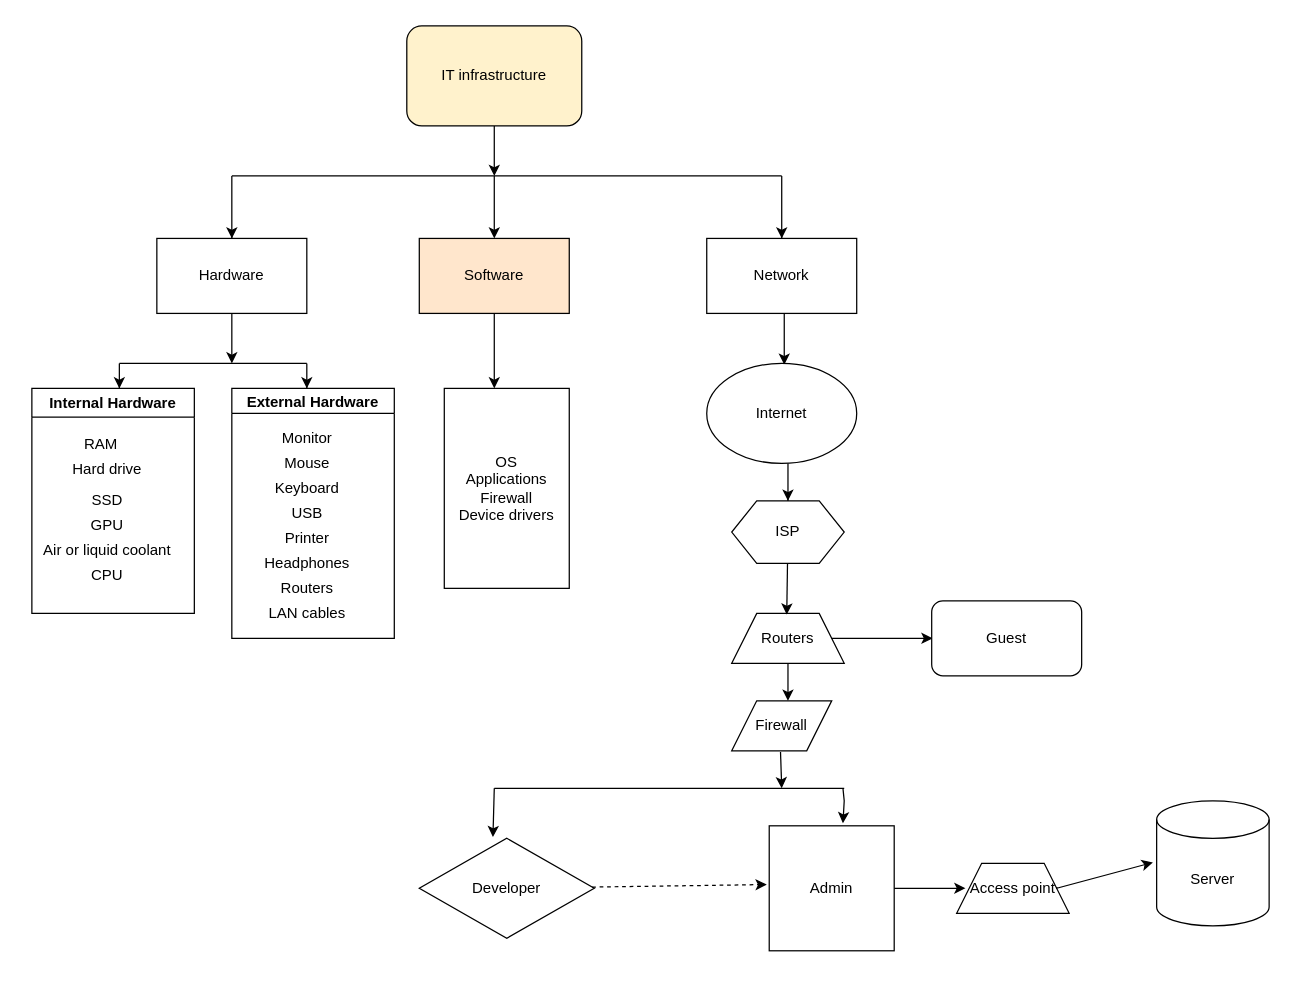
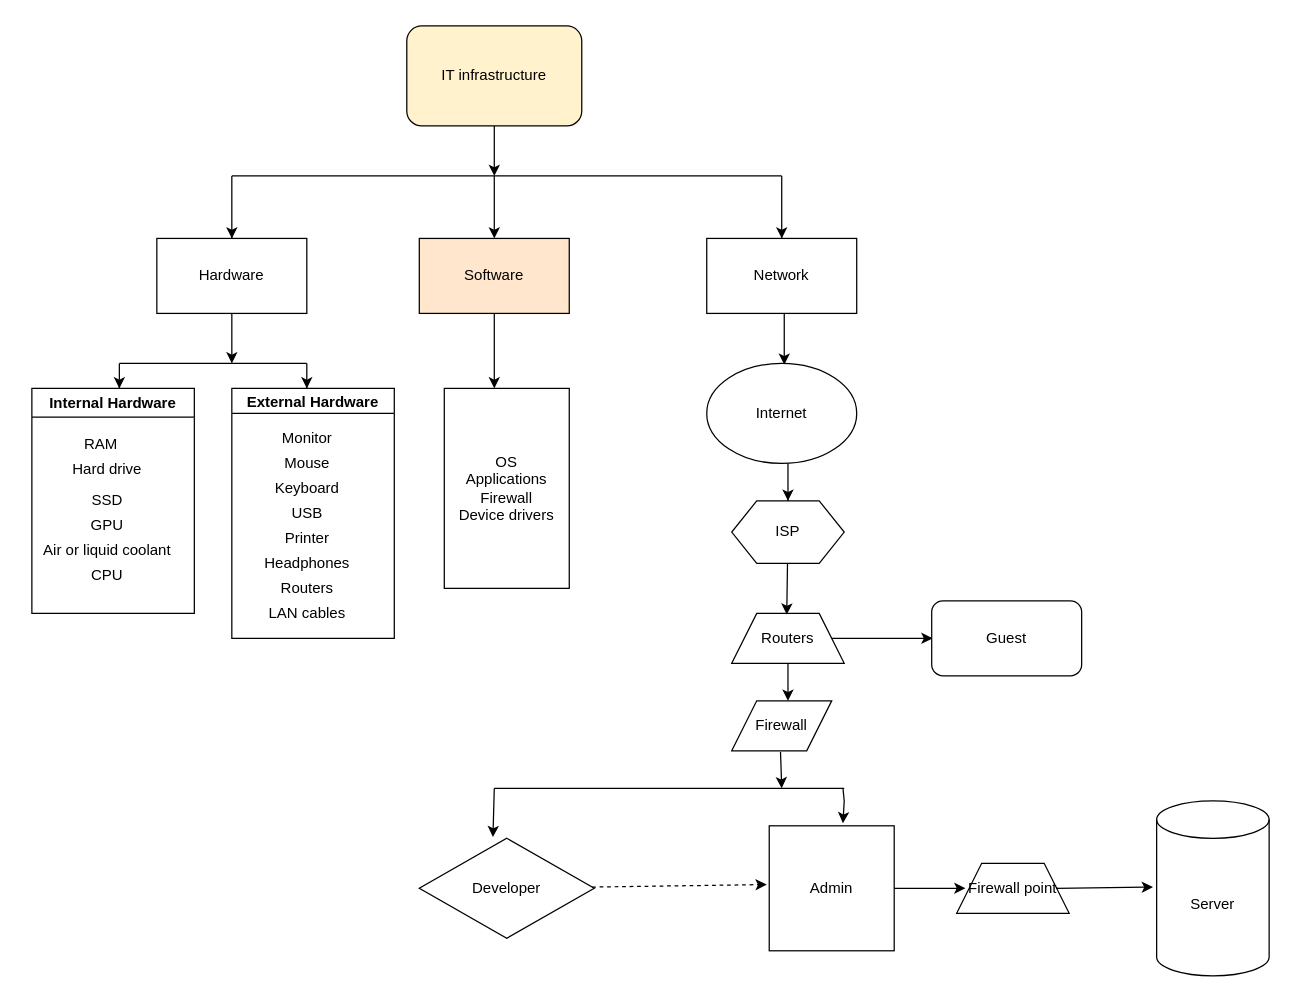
node "Server": size 113x125 -> 113x175
node "Access point": label "Access point" -> "Firewall point"
